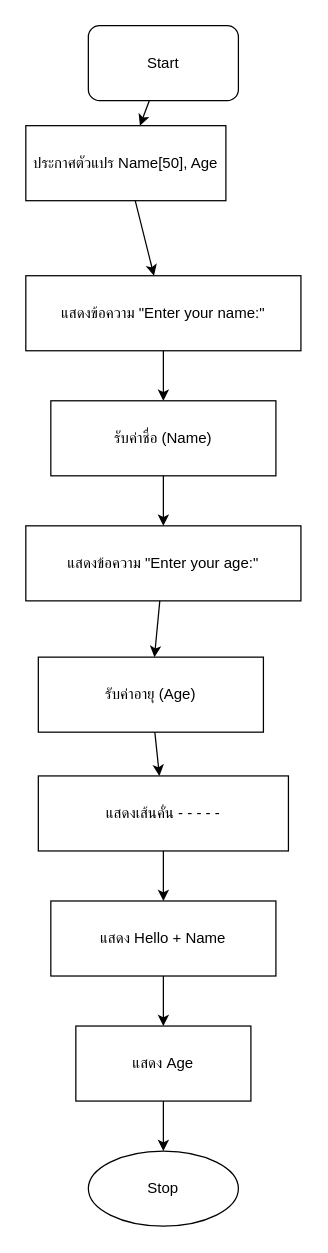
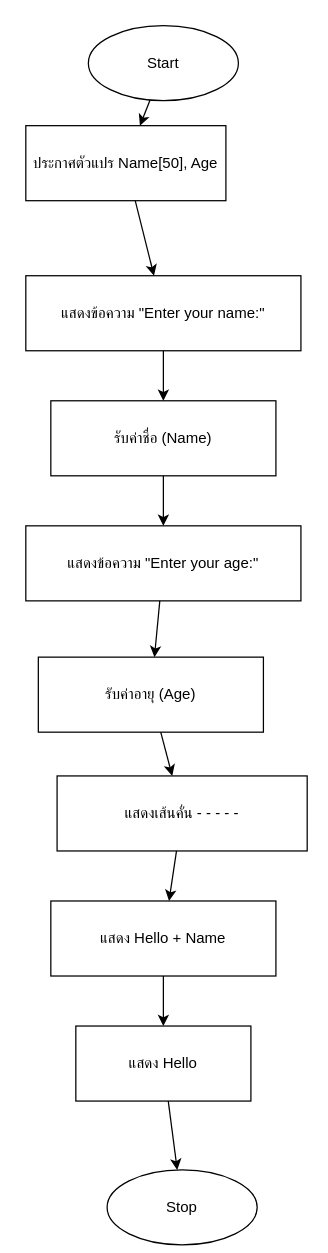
node "Start": shape rounded rectangle -> ellipse
node "แสดงเส้นคั่น - - - - -": moved (163, 813) -> (182, 813)
node "แสดง Age": label "แสดง Age" -> "แสดง Hello"
node "Stop": moved (163, 1188) -> (182, 1207)
